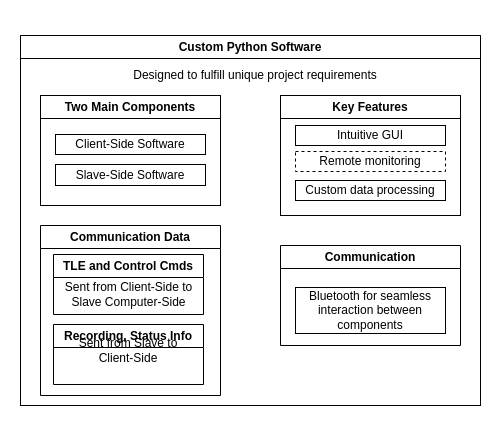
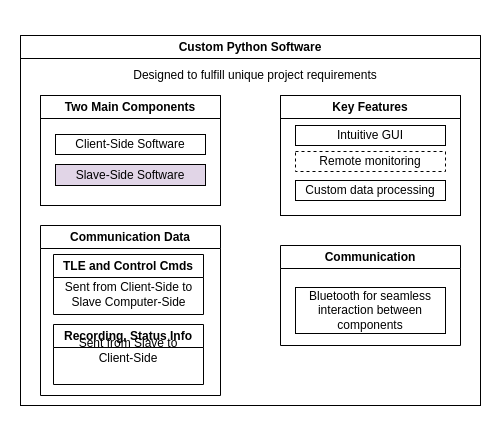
node "Slave-Side Software": fillcolor #ffffff -> #e1d5e7
